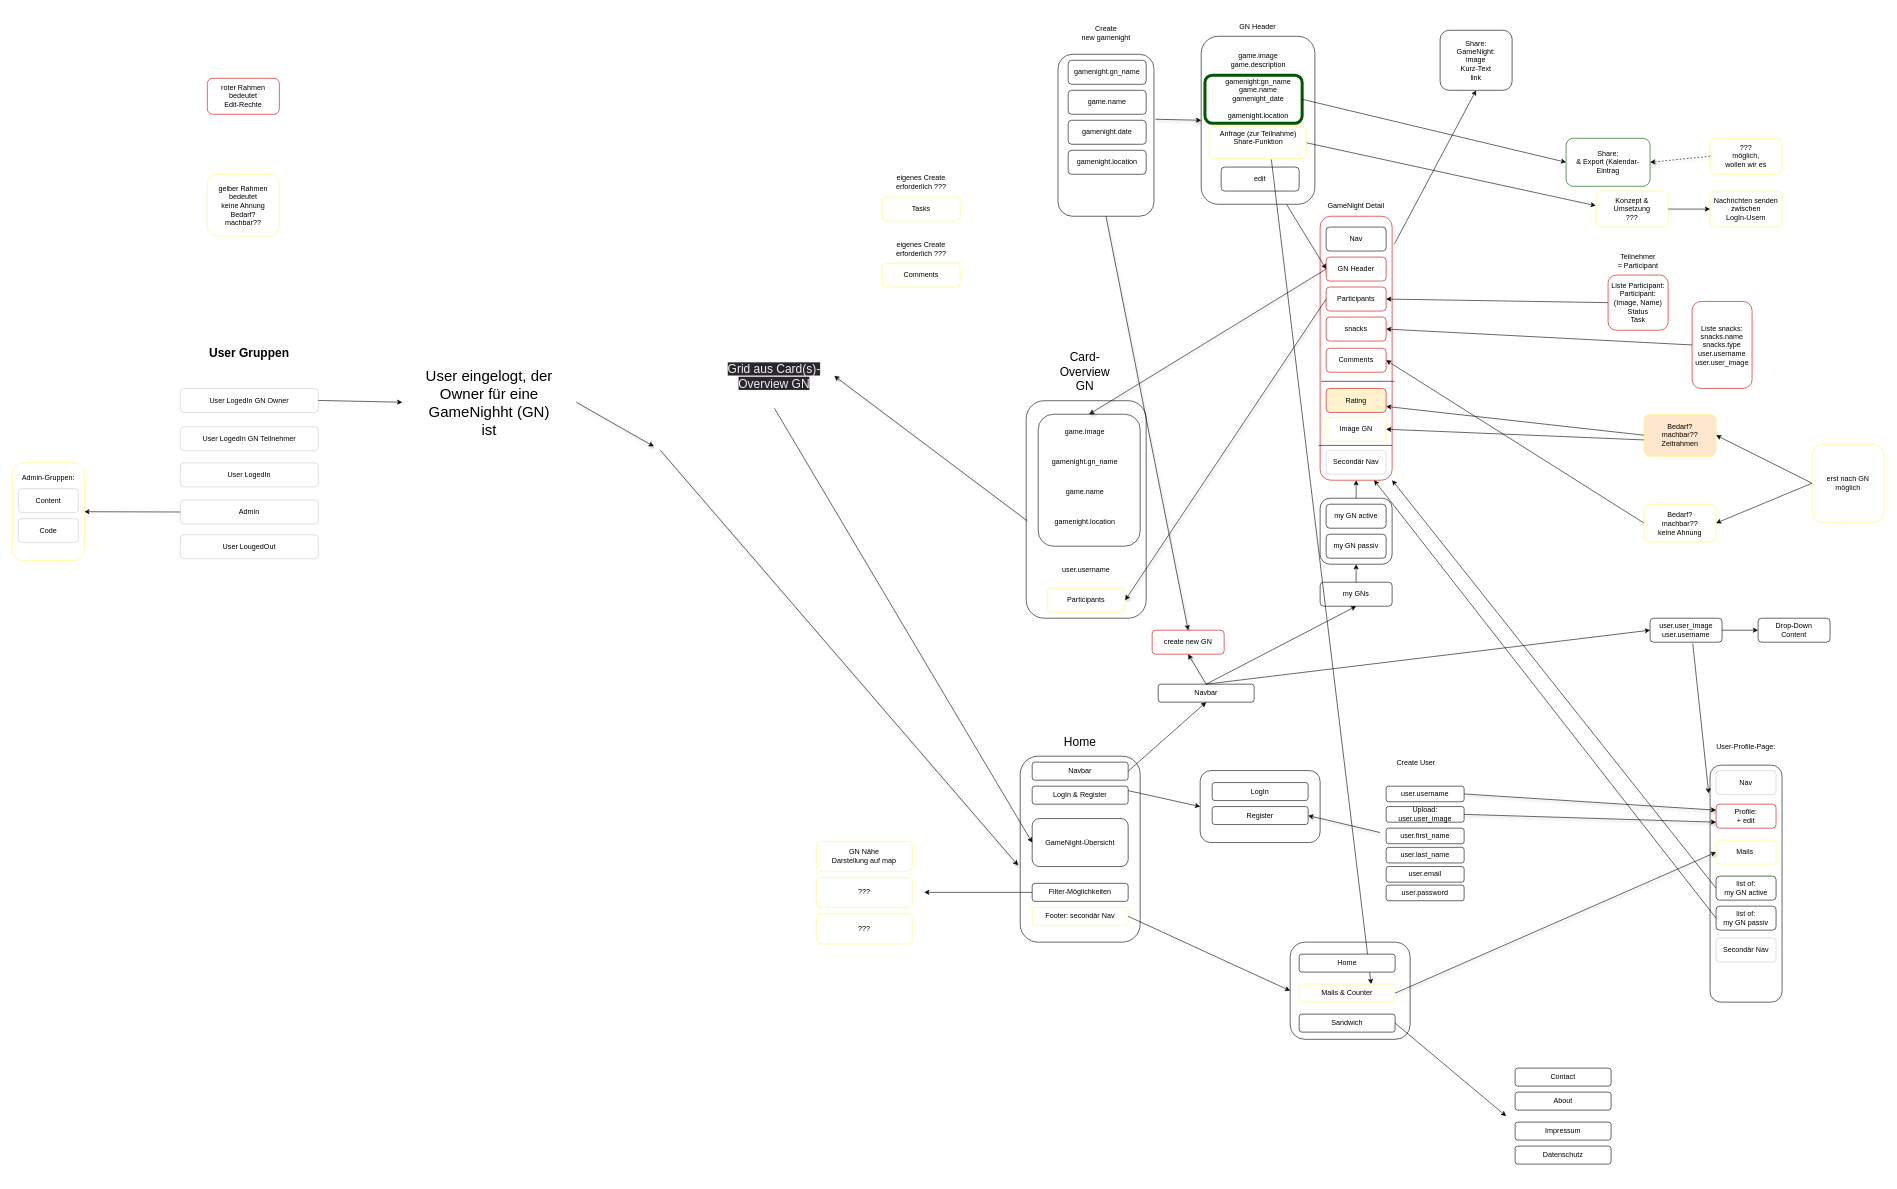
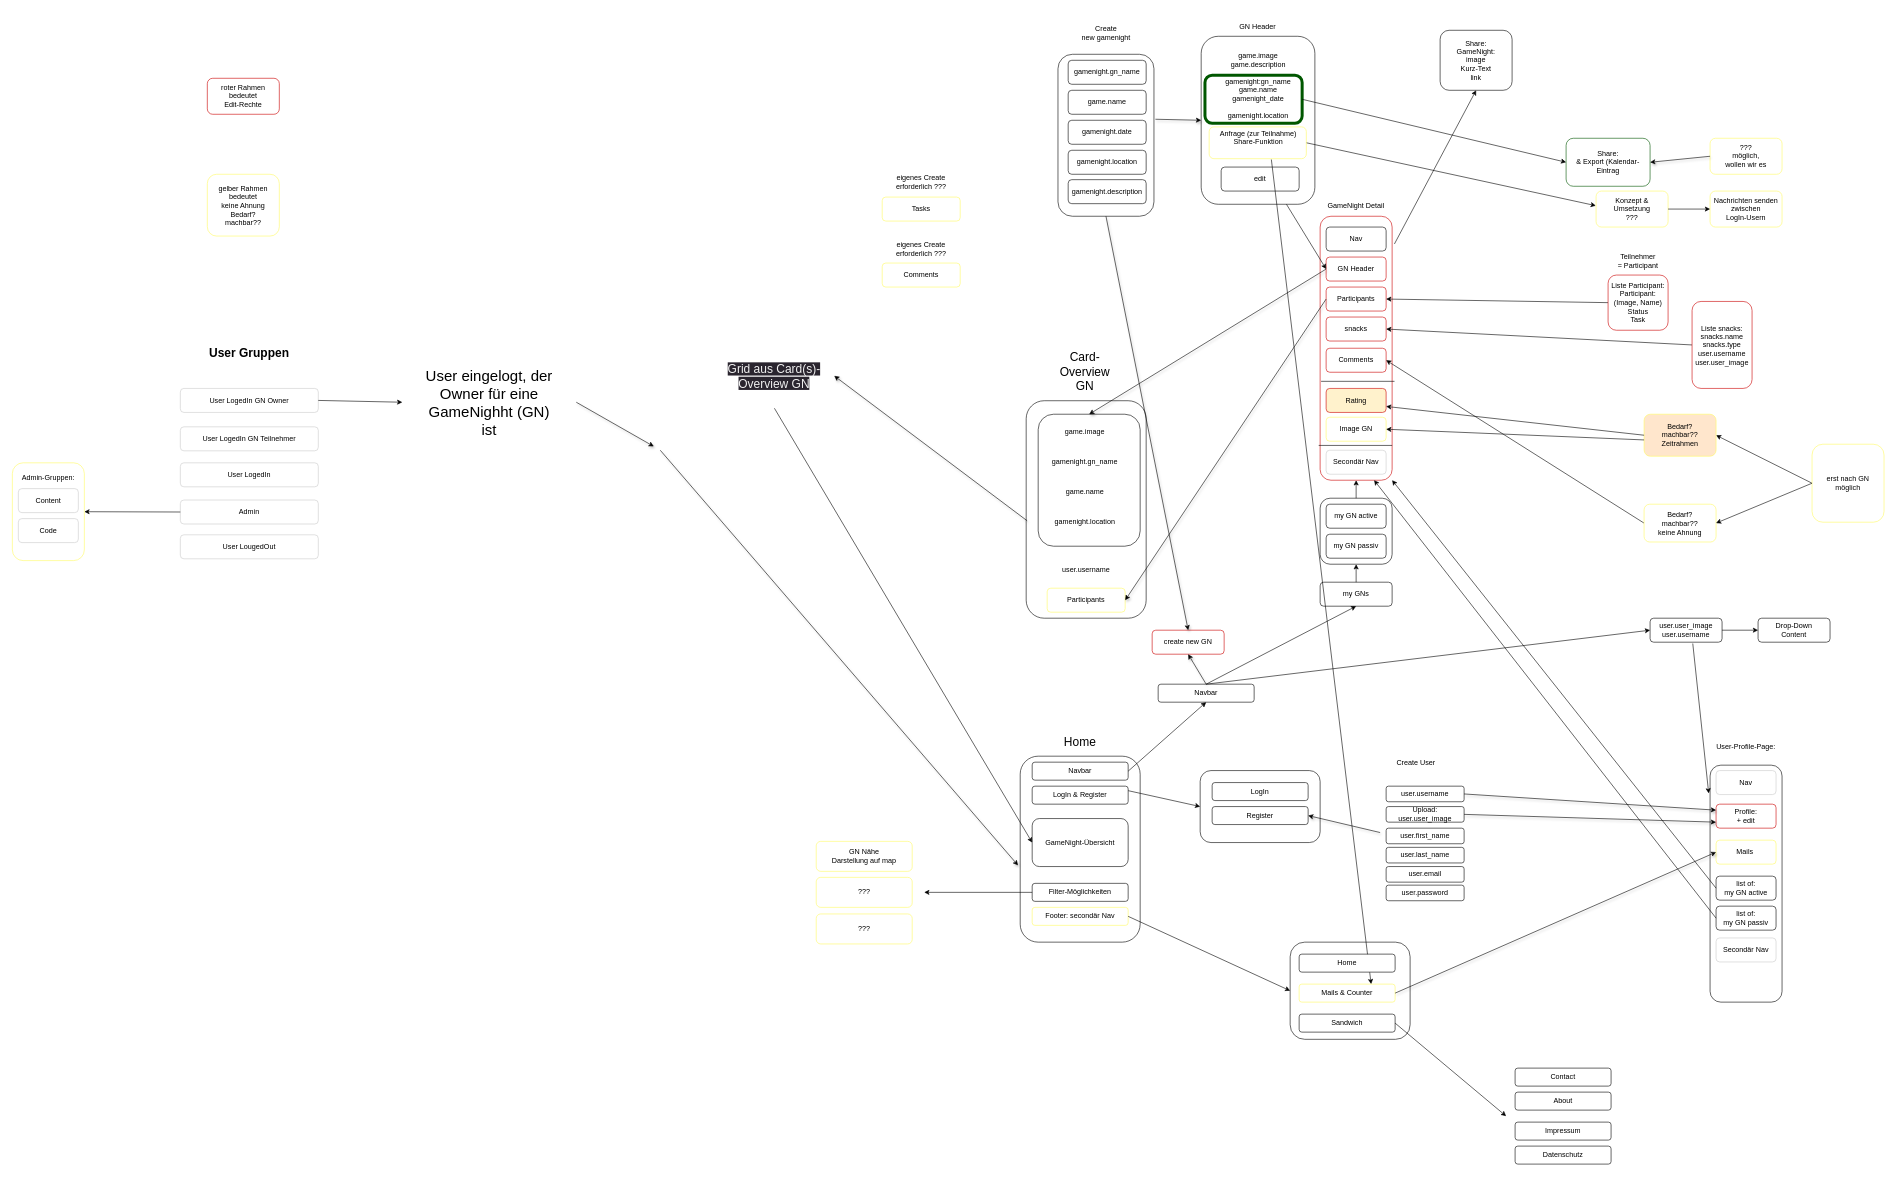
edge "??? möglich, wollen wir es" -> "Share: & Export (Kalendar-Eintrag": style dashed -> solid
node "gamenight.description": added
